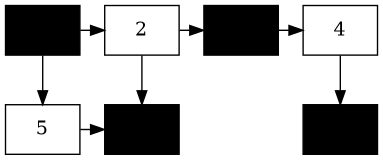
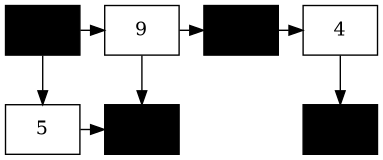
node "2": label "2" -> "9"
